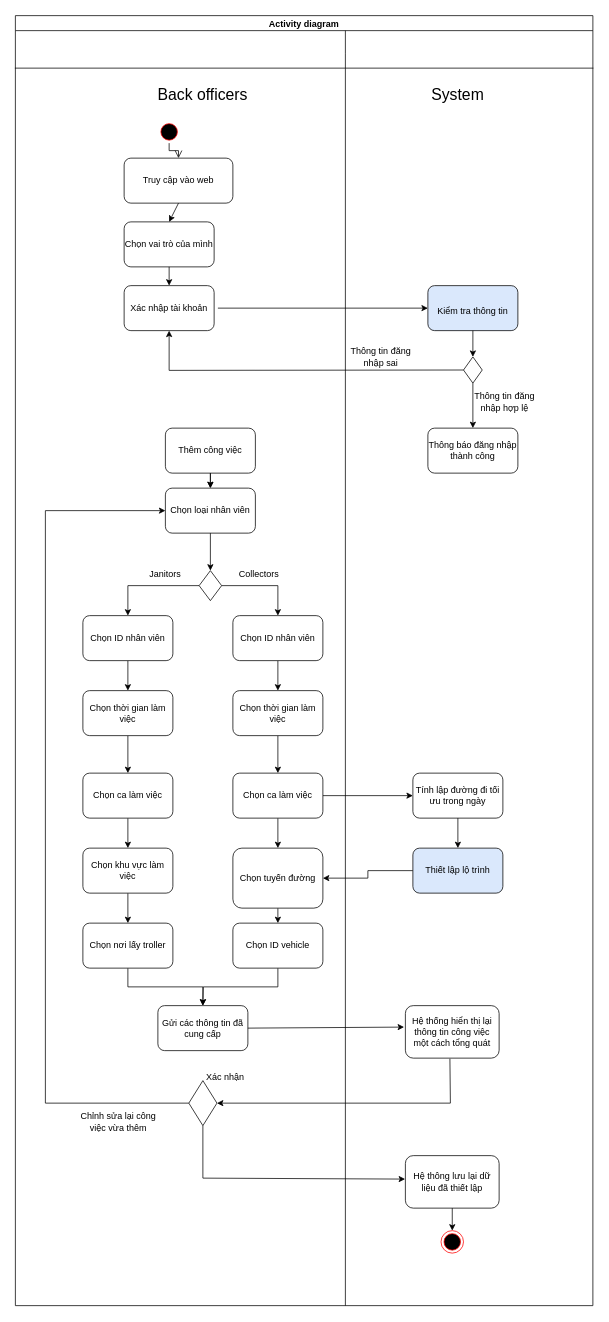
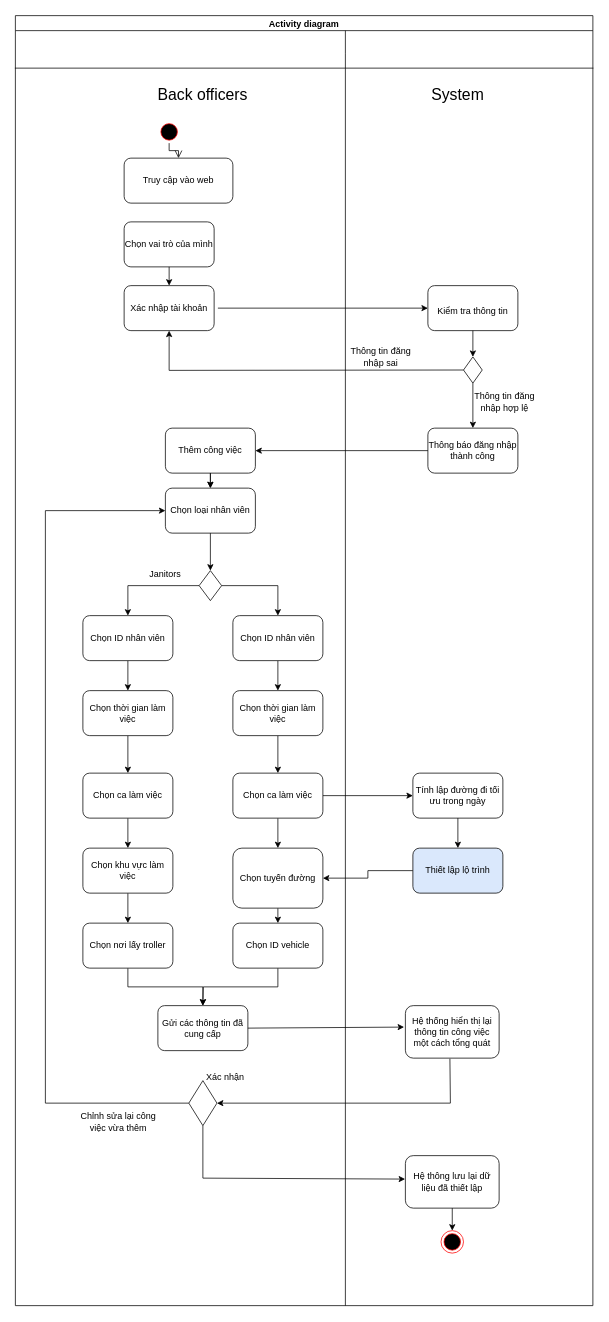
edge "Truy cập vào web" -> "Chọn vai trò của mình": removed
node "Kiểm tra thông tin": fillcolor #dae8fc -> #ffffff
edge "Thông báo đăng nhập thành công" -> "Thêm công việc": added
node "Collectors": removed
